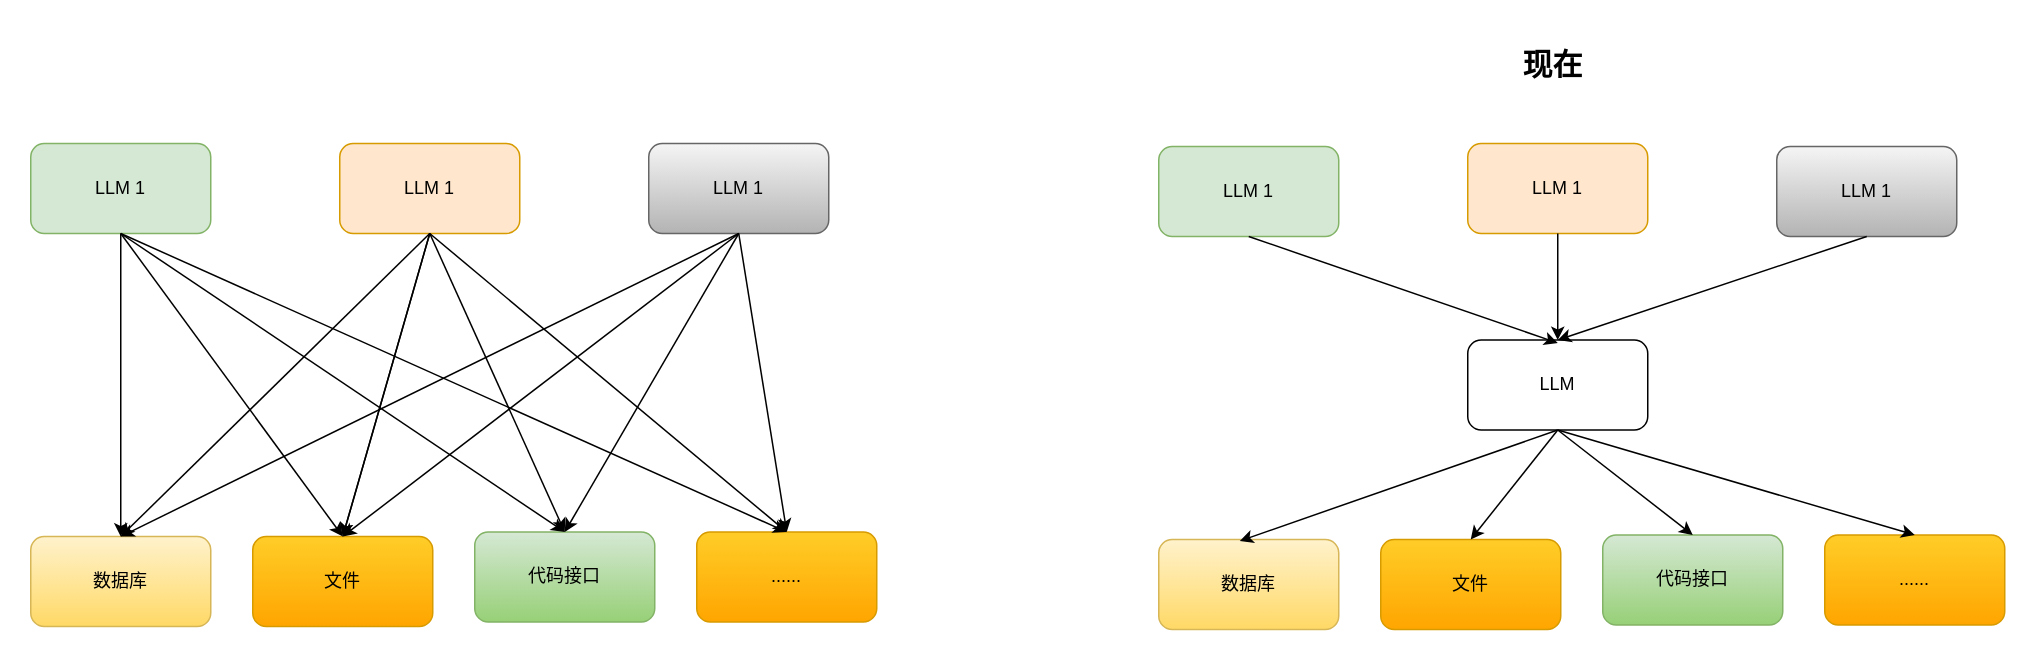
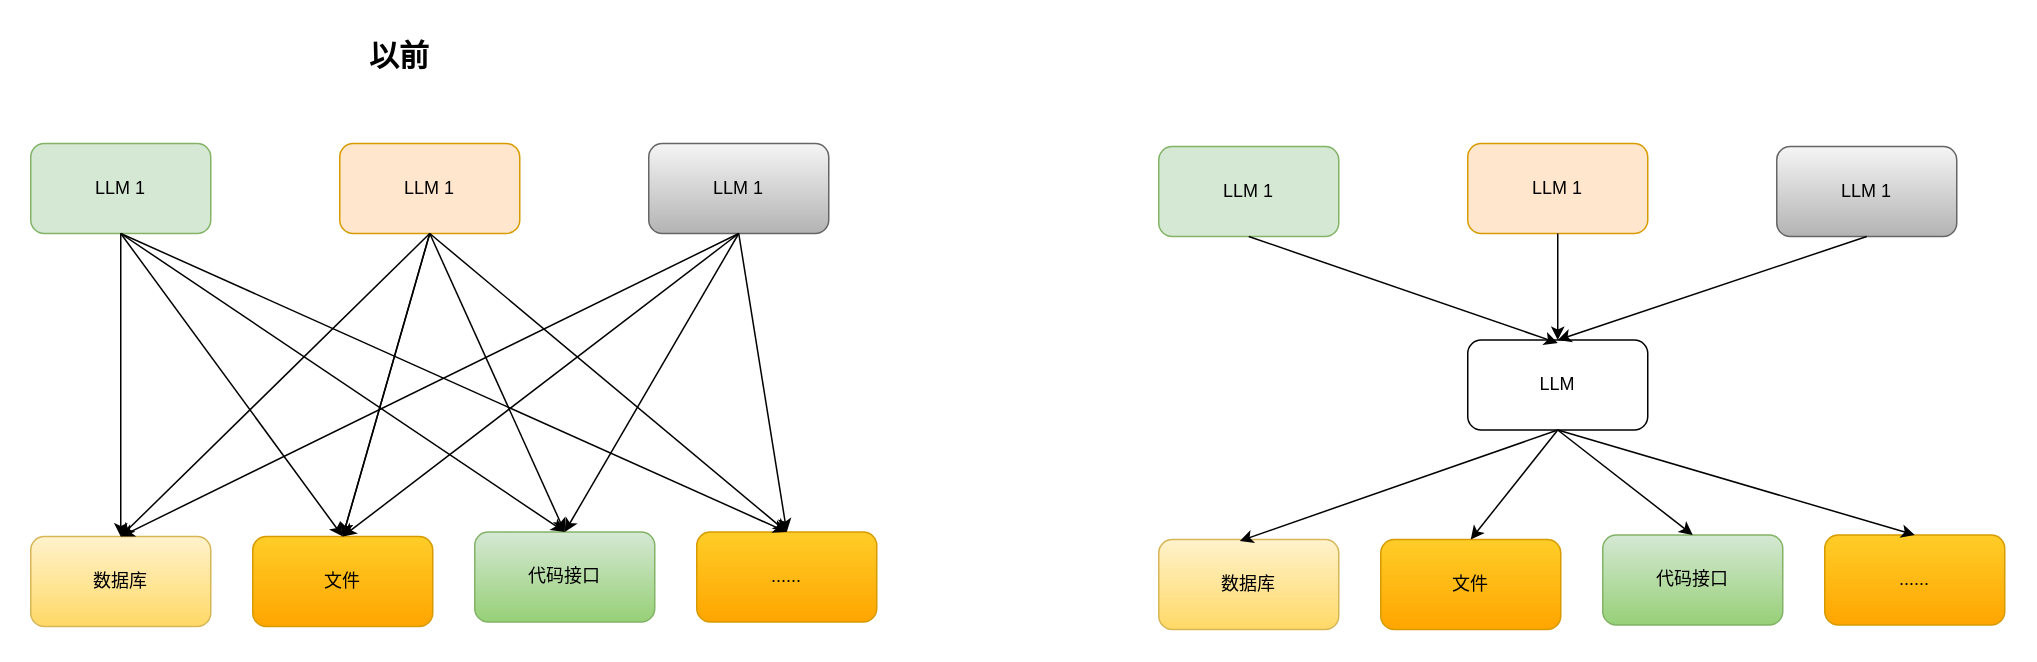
node "以前": added
node "现在": removed
